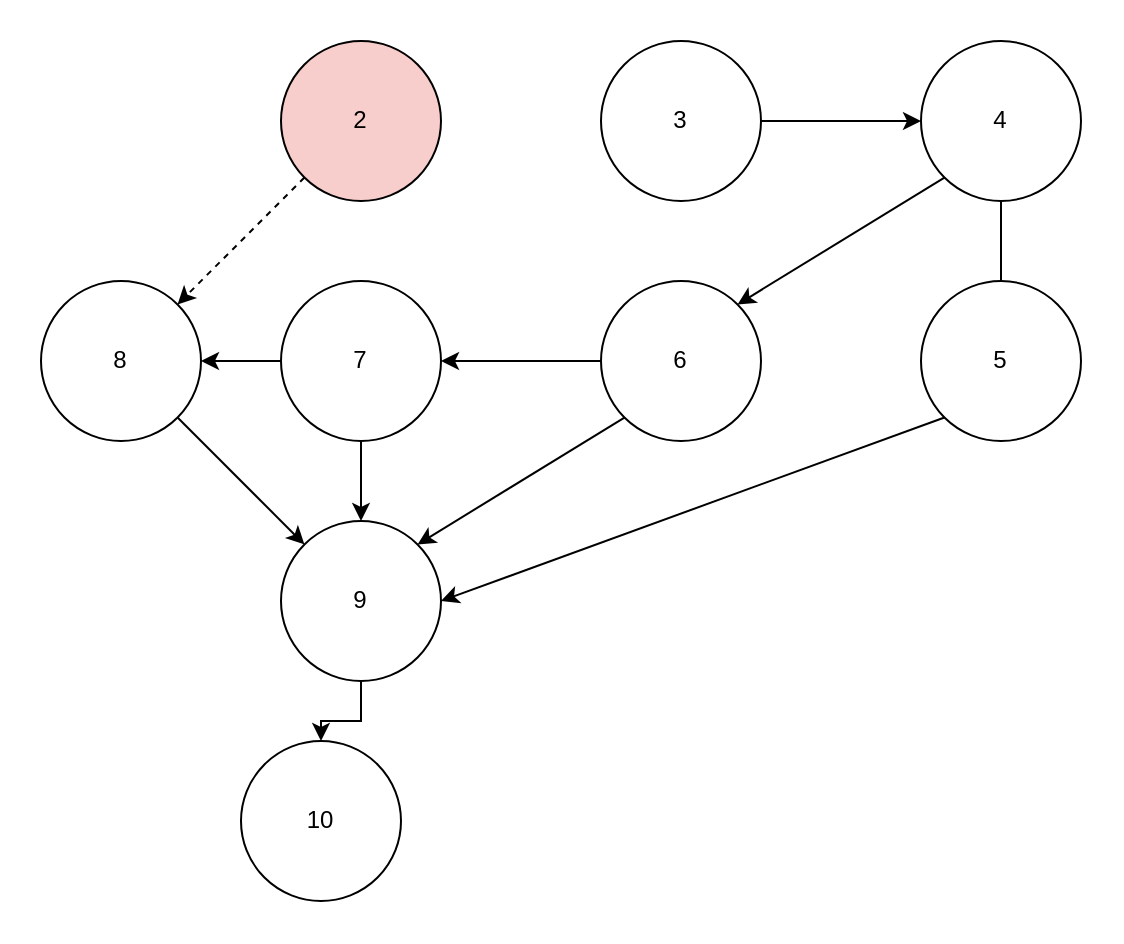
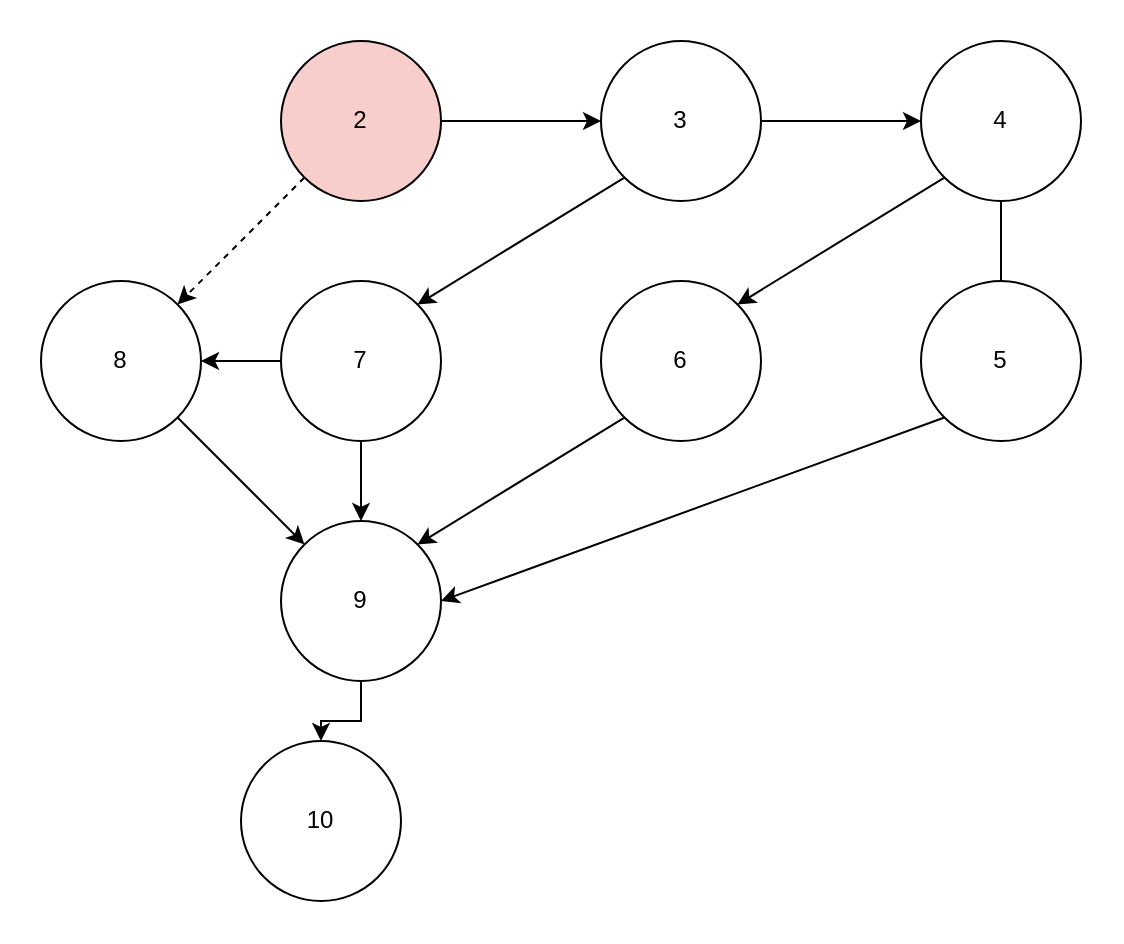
edge "2" -> "3": added
edge "3" -> "7": added
edge "6" -> "7": removed
